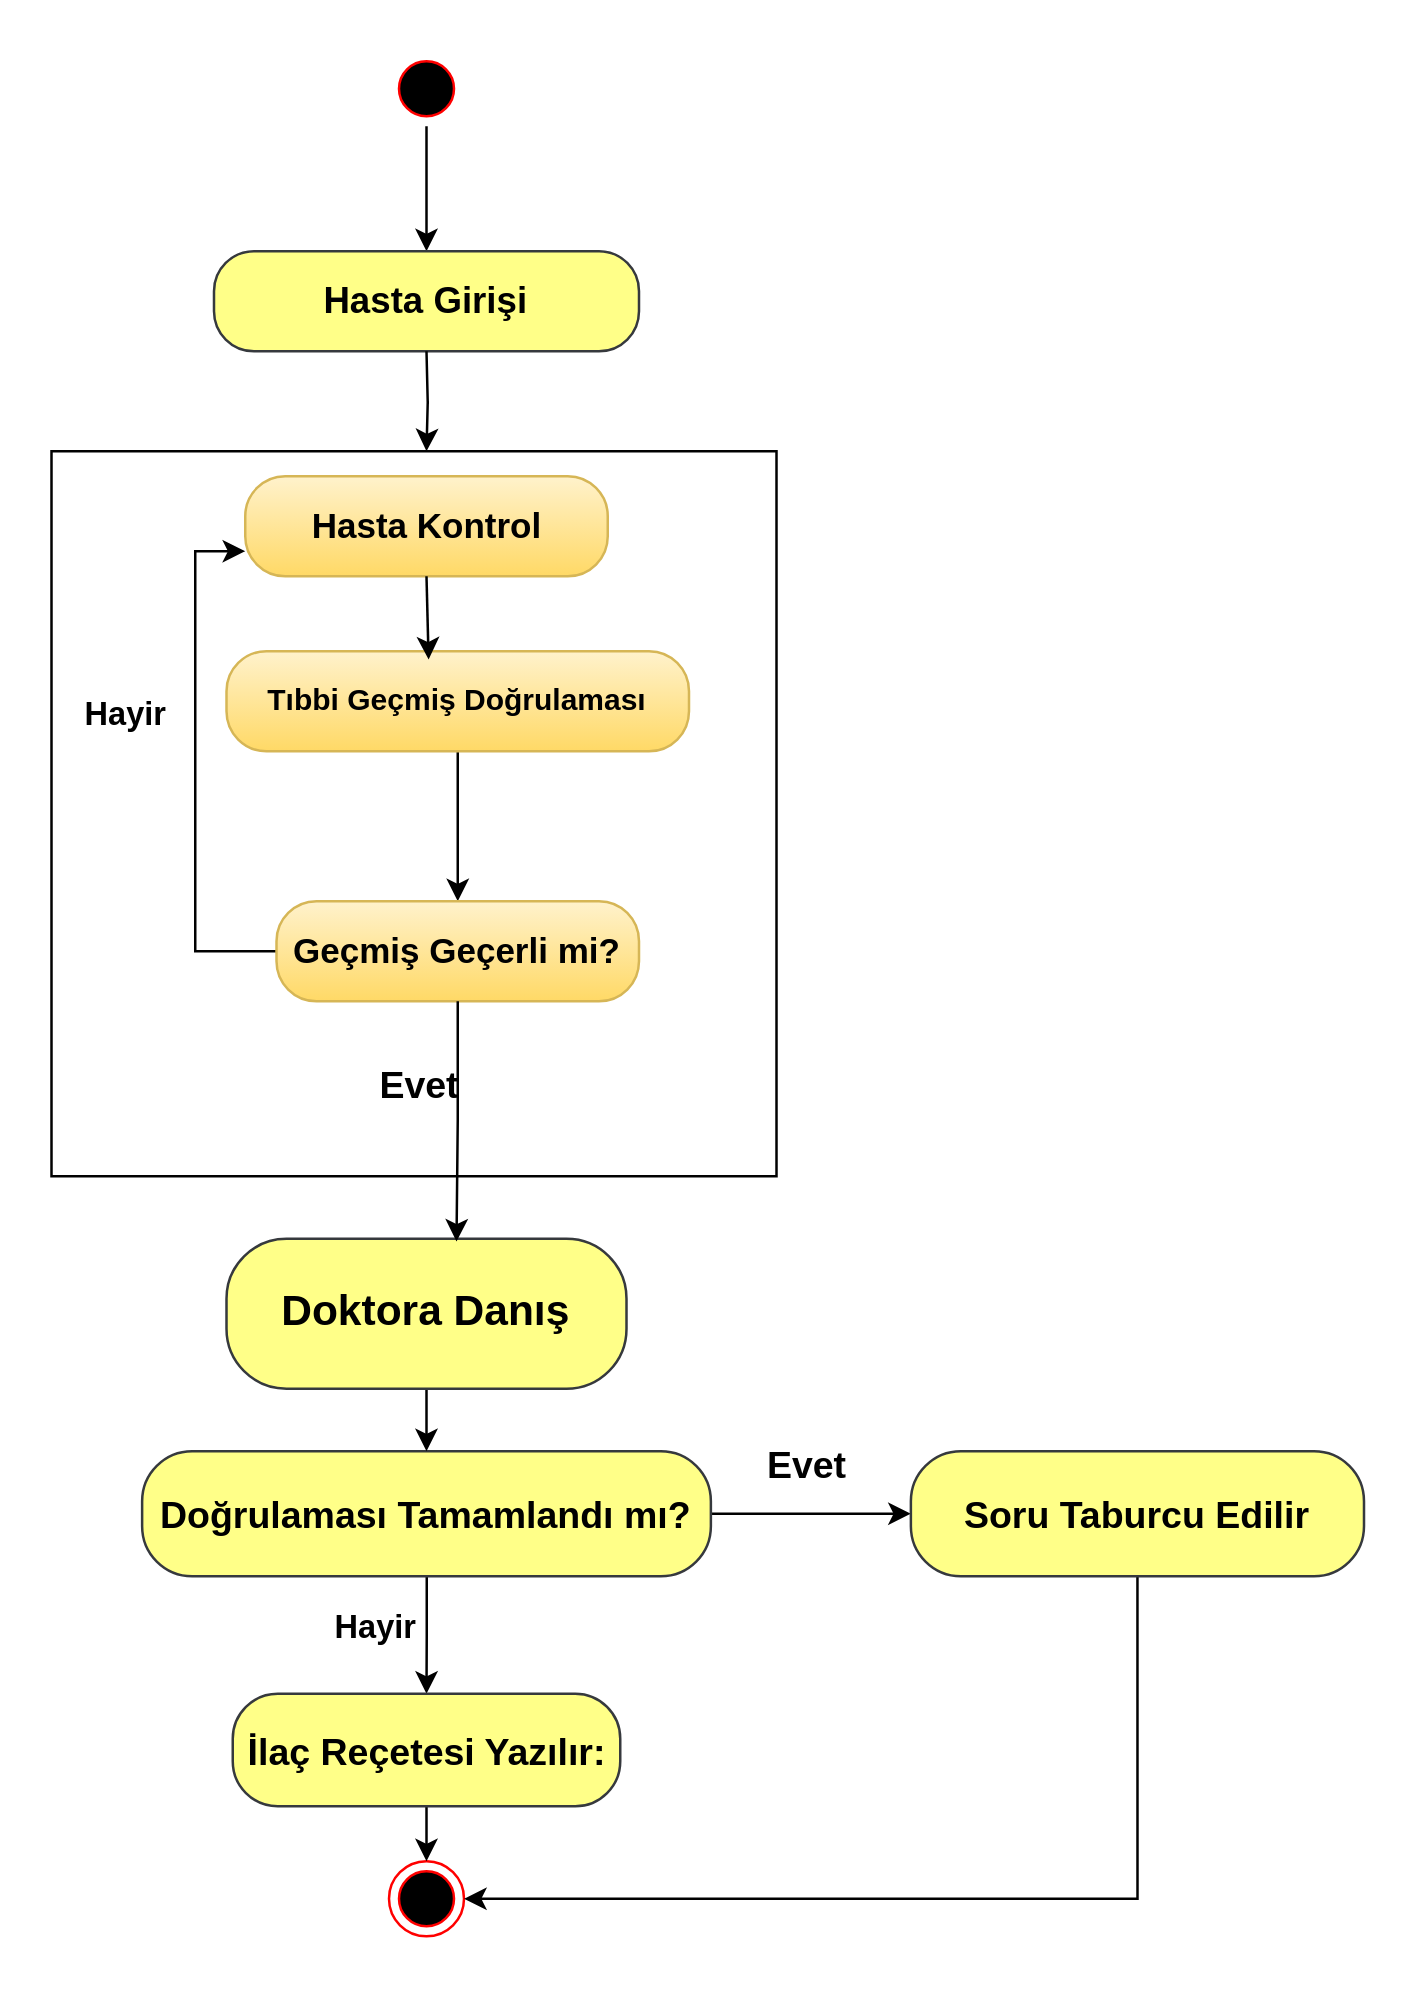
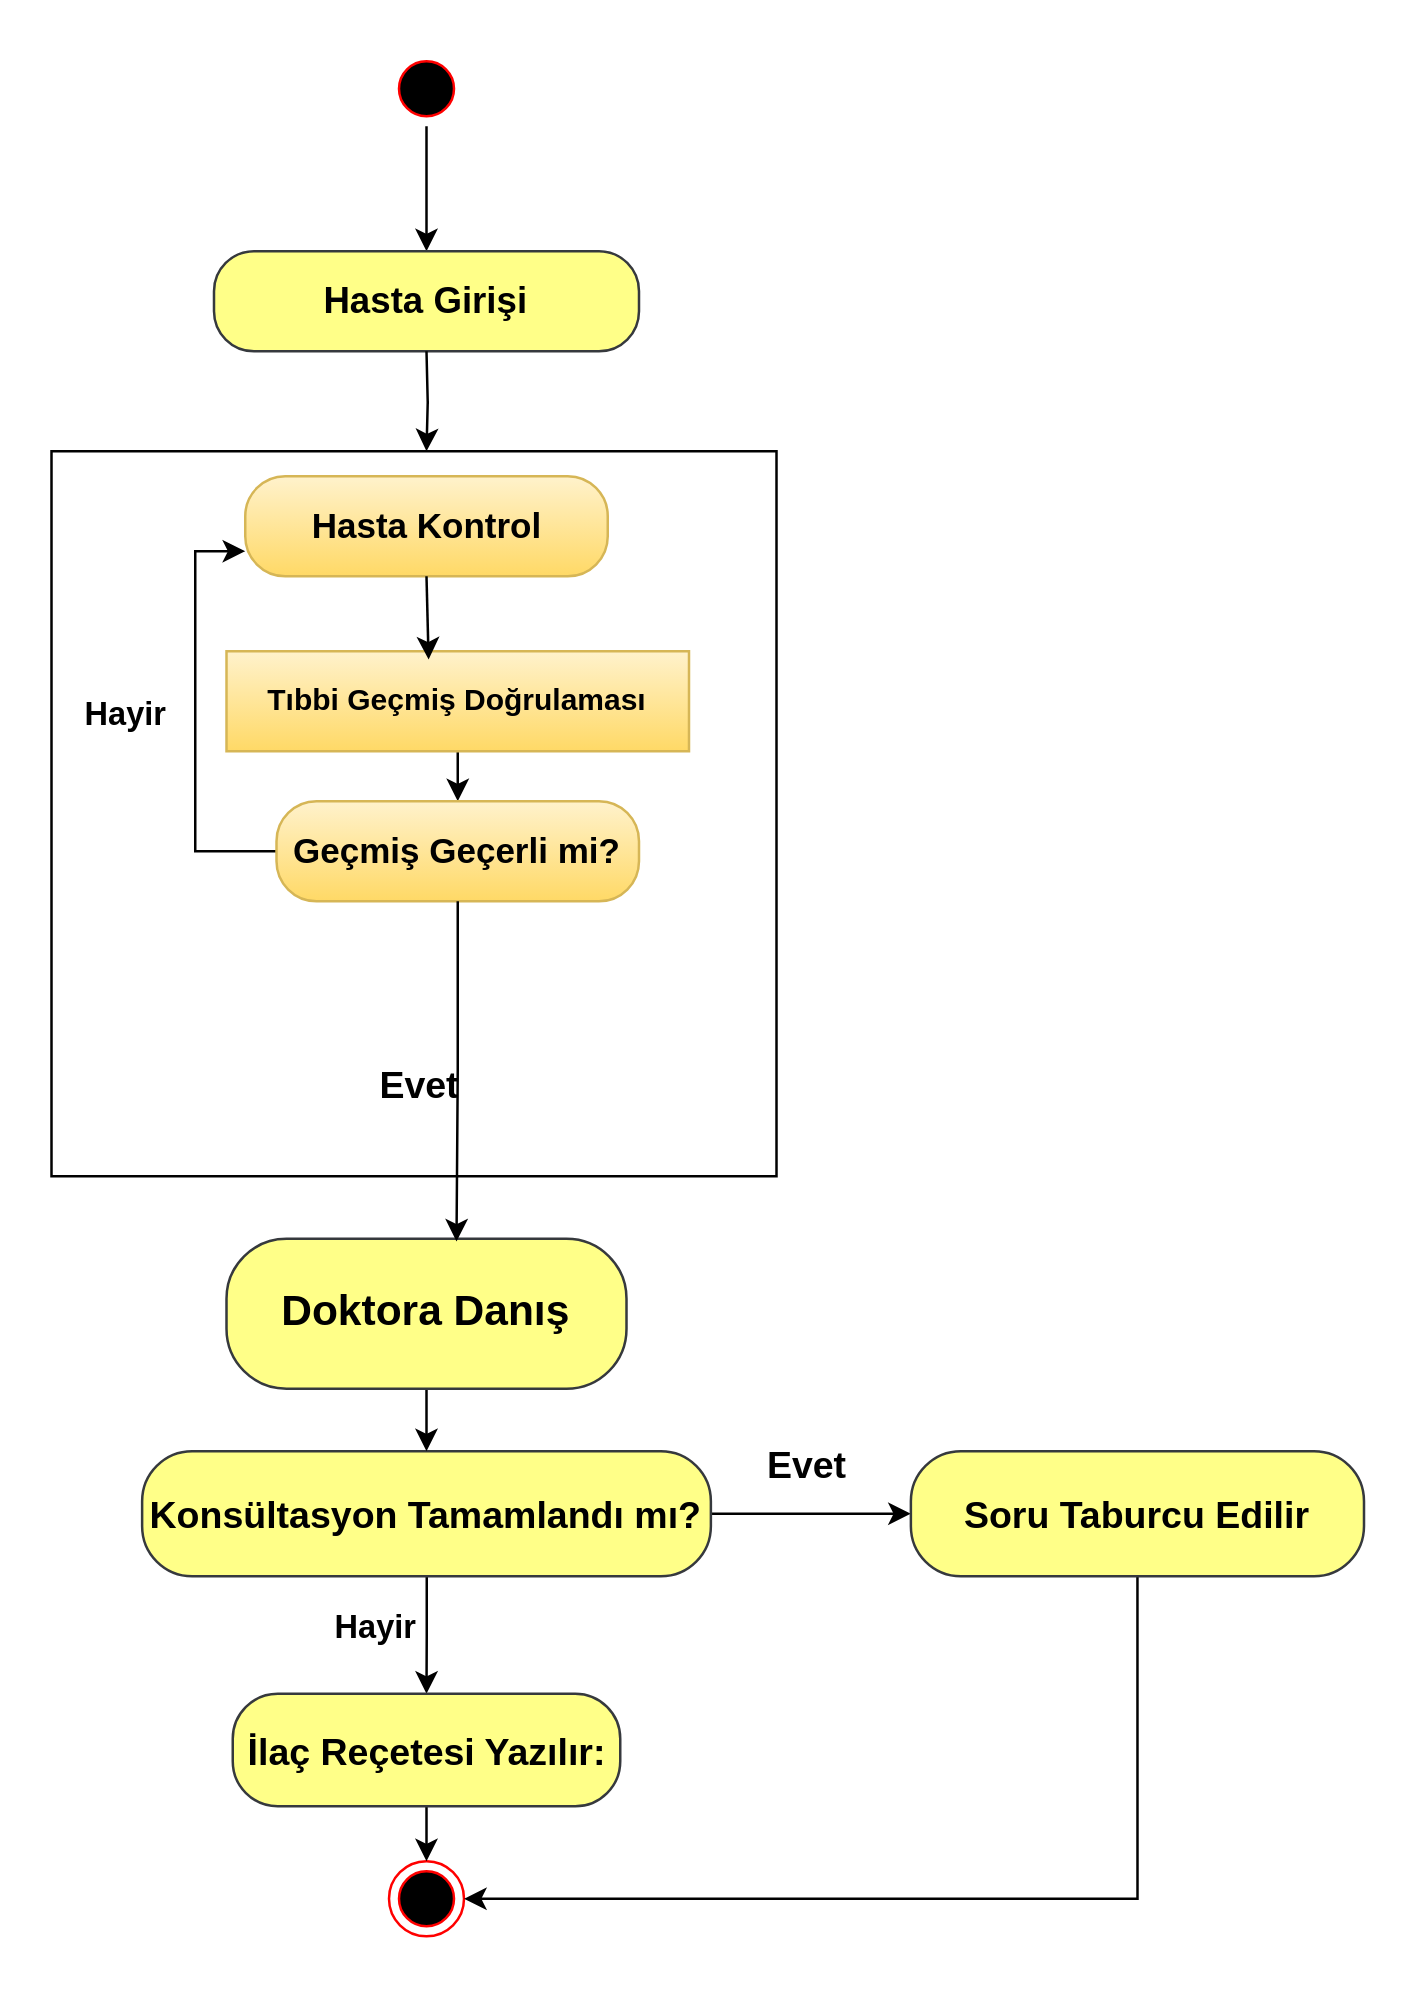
node "Tıbbi Geçmiş Doğrulaması": shape rounded rectangle -> rectangle
node "Geçmiş Geçerli mi?": moved (458, 951) -> (458, 851)
node "Doğrulaması Tamamlandı mı?": label "Doğrulaması Tamamlandı mı?" -> "Konsültasyon Tamamlandı mı?"
